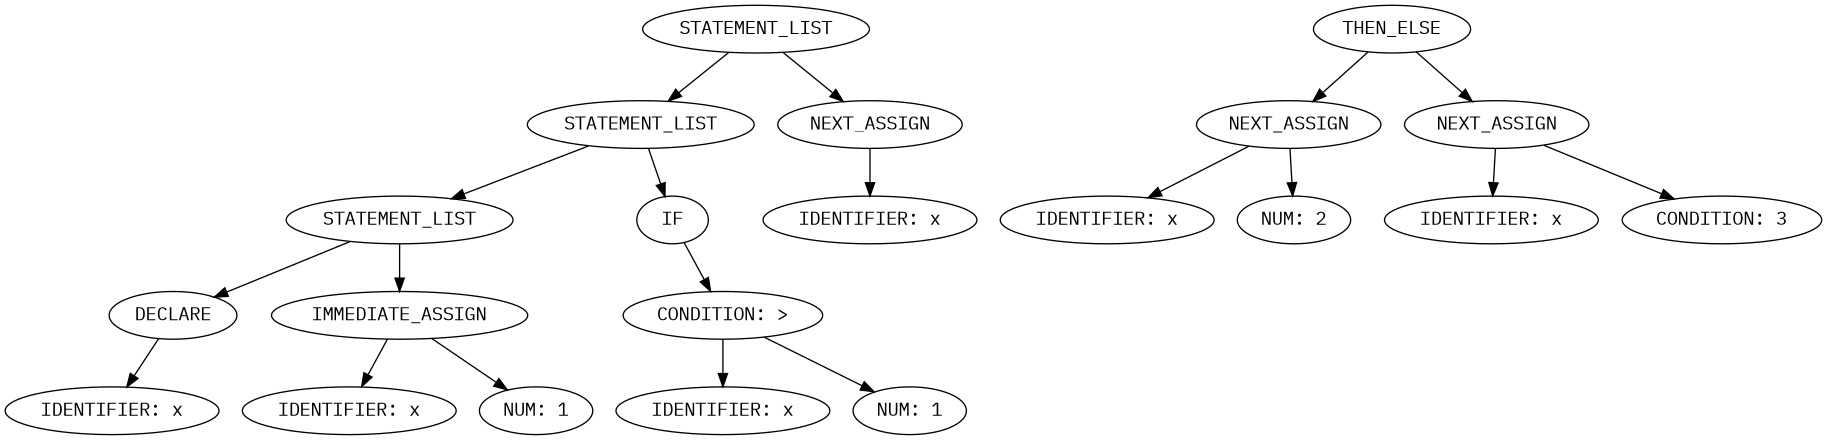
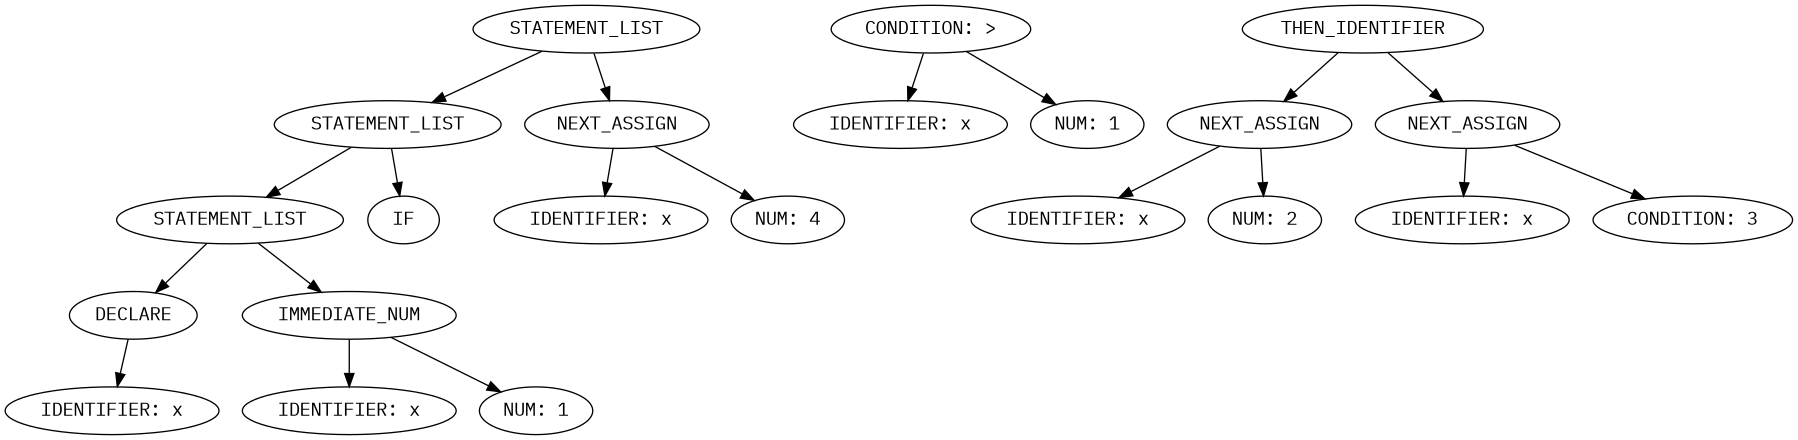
node "THEN_ELSE": label "THEN_ELSE" -> "THEN_IDENTIFIER"
node "NUM: 4": added
edge "IF" -> "CONDITION: >": removed
node "IMMEDIATE_ASSIGN": label "IMMEDIATE_ASSIGN" -> "IMMEDIATE_NUM"
